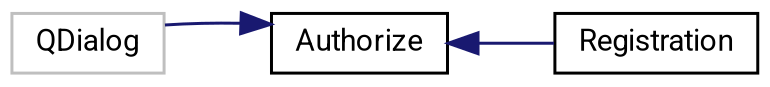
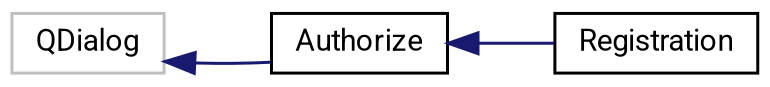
edge "QDialog" -> "Authorize": reversed
